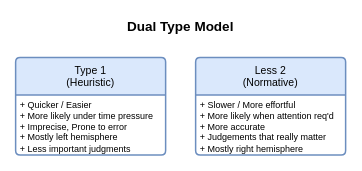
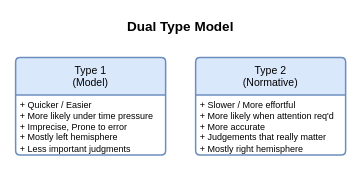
node "Type 1 (Heuristic)": label "Type 1 (Heuristic)" -> "Type 1 (Model)"
node "Less 2 (Normative)": label "Less 2 (Normative)" -> "Type 2 (Normative)"
